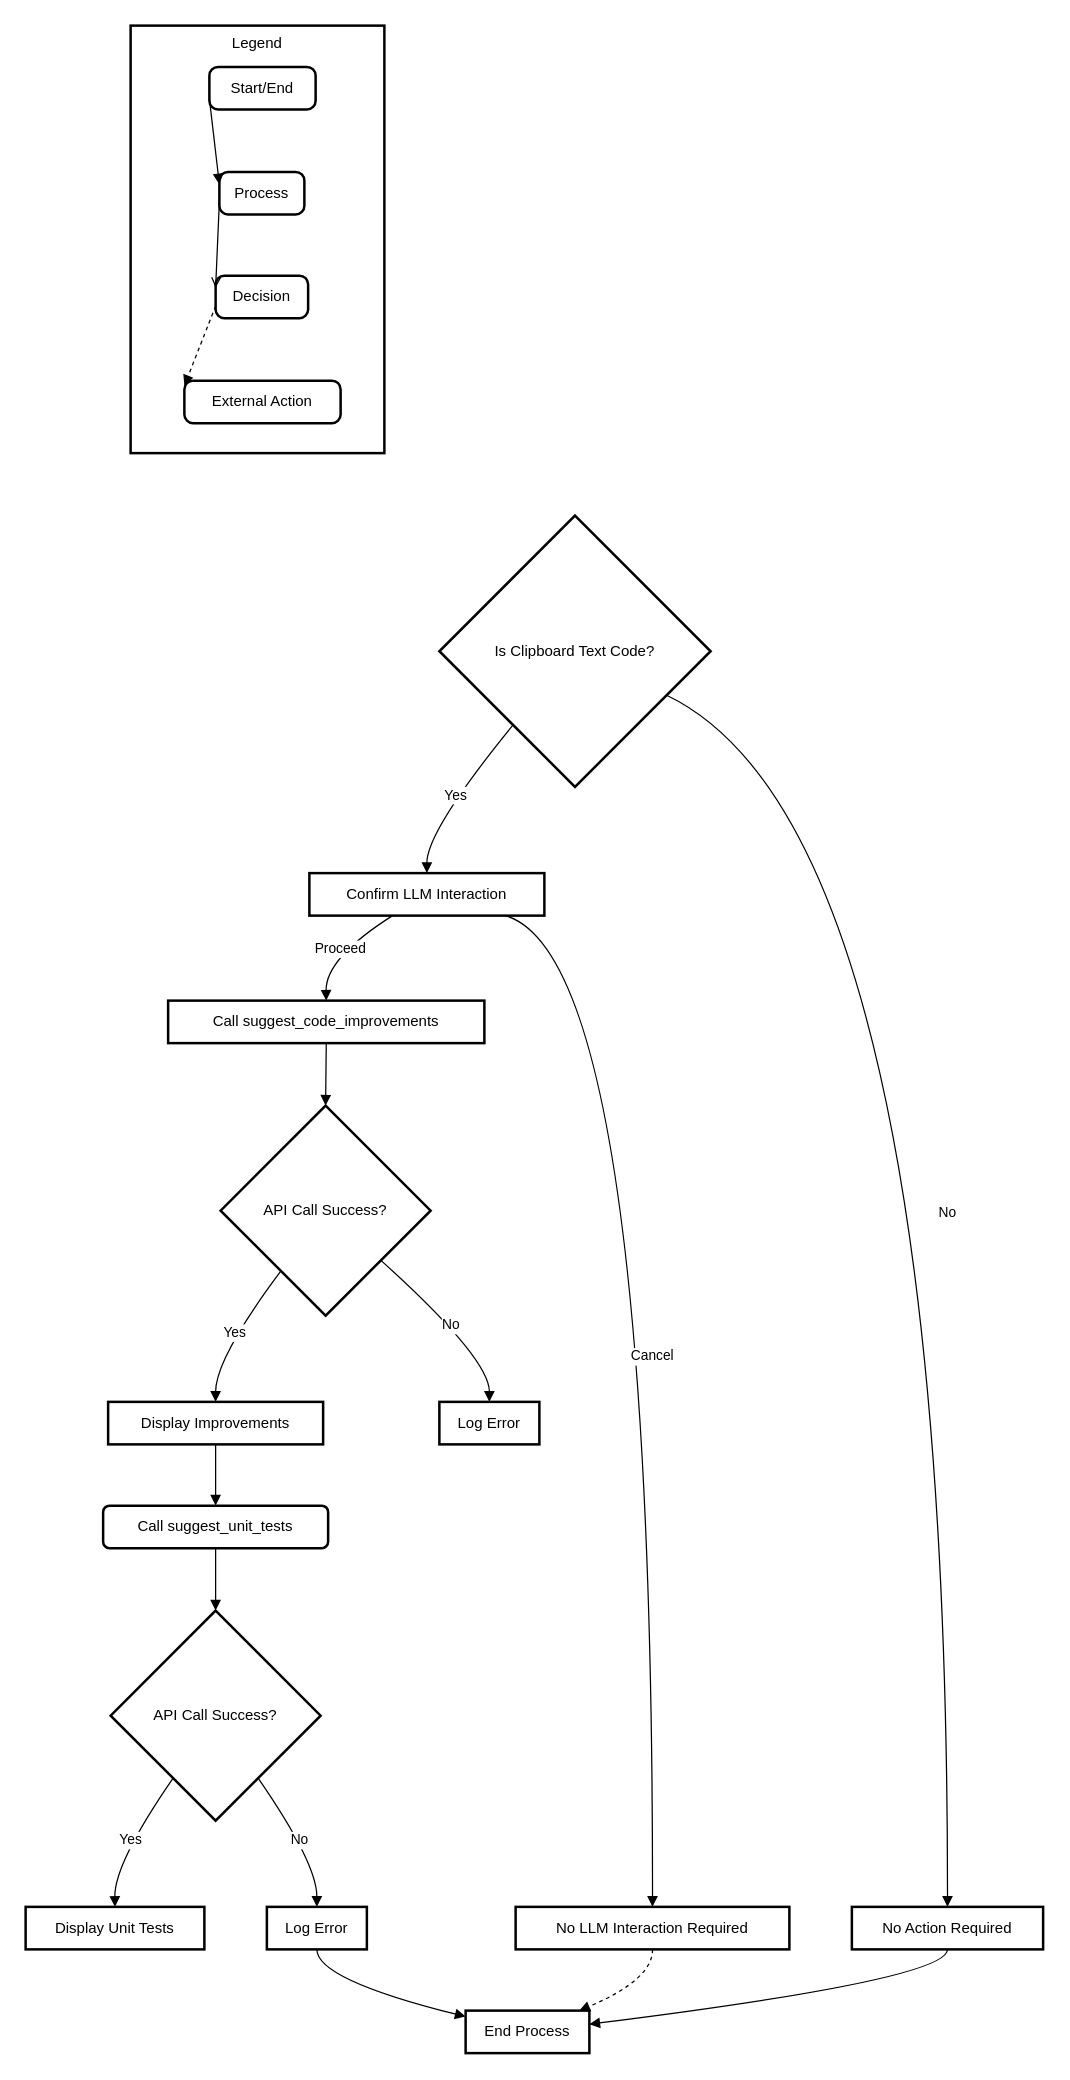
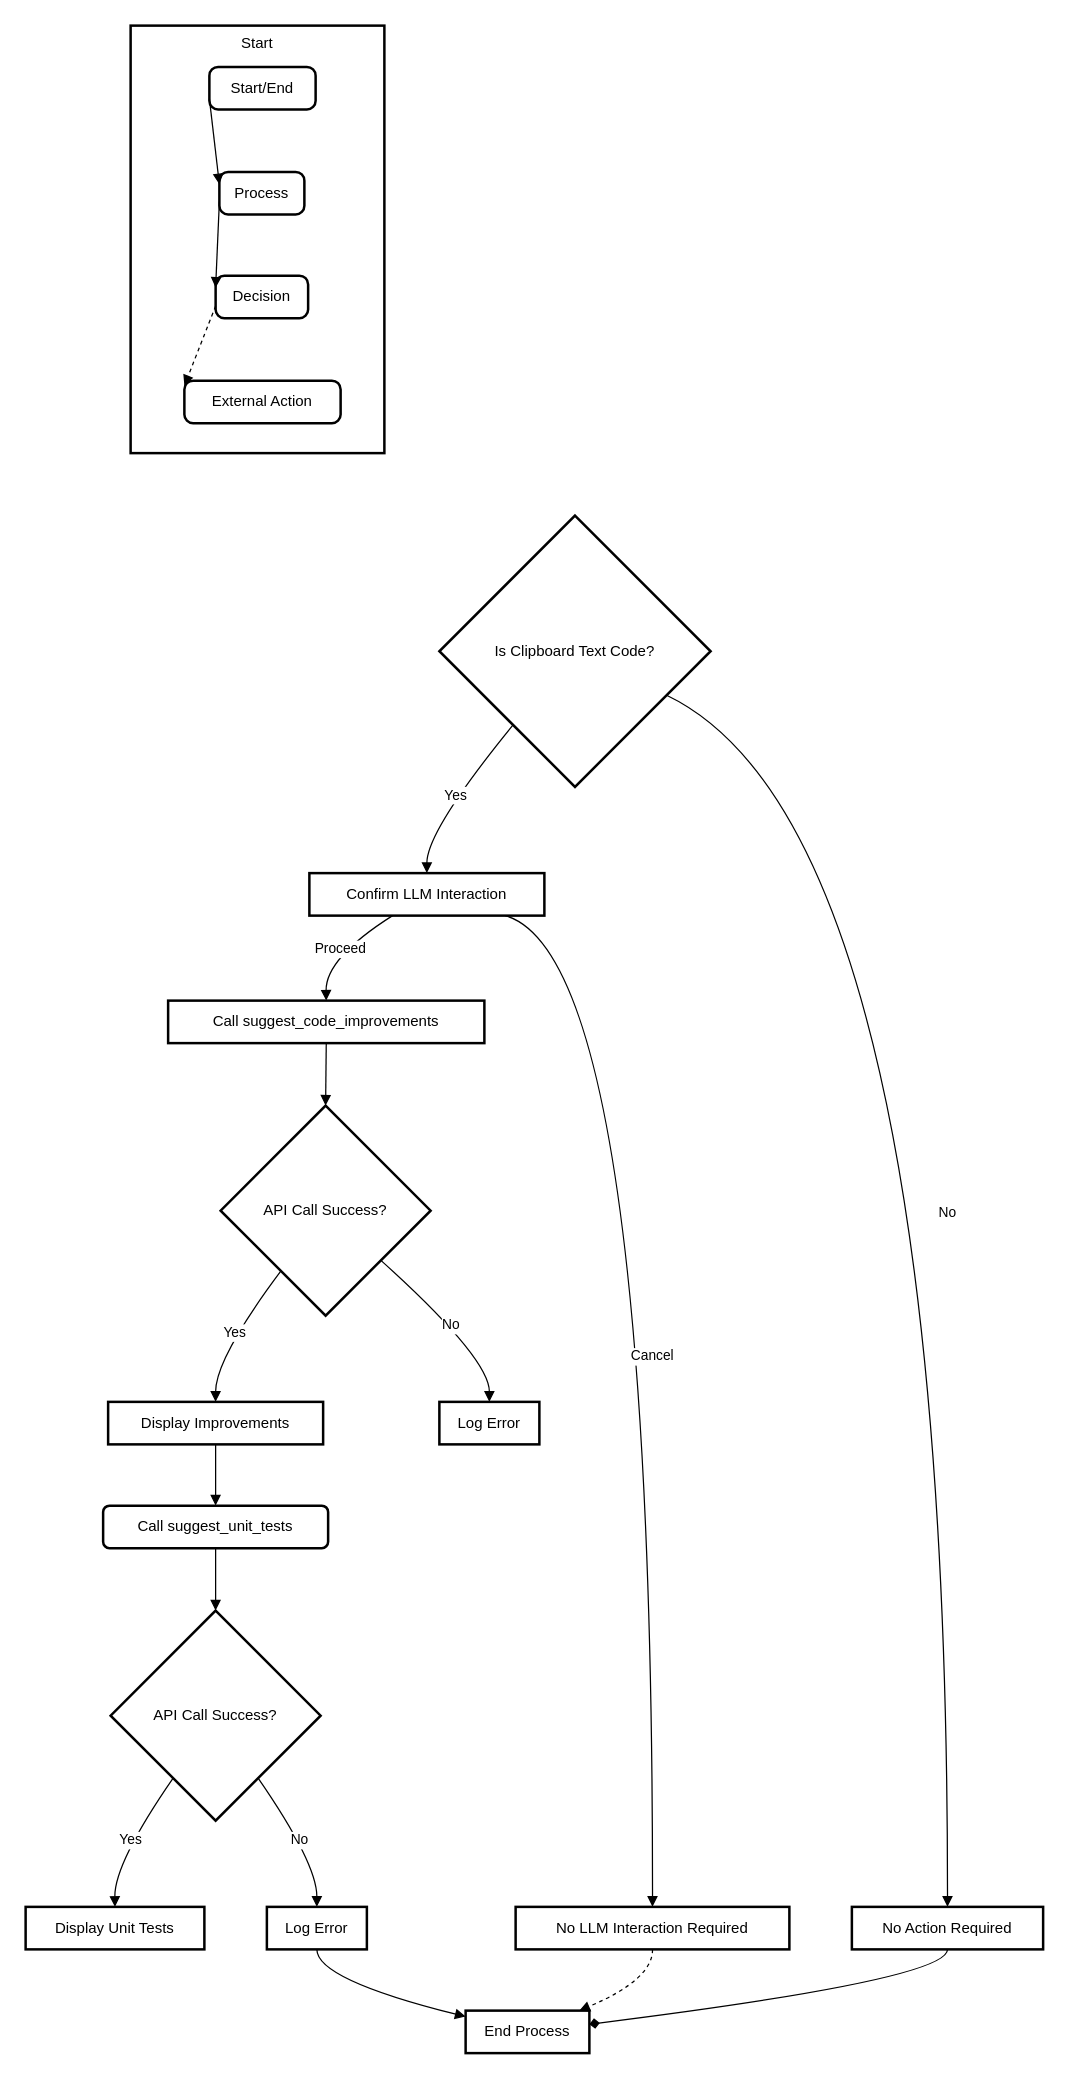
node "Legend": label "Legend" -> "Start"
edge "Process" -> "Decision": arrowhead open -> block
edge "No Action Required" -> "End Process": arrowhead block -> diamond
